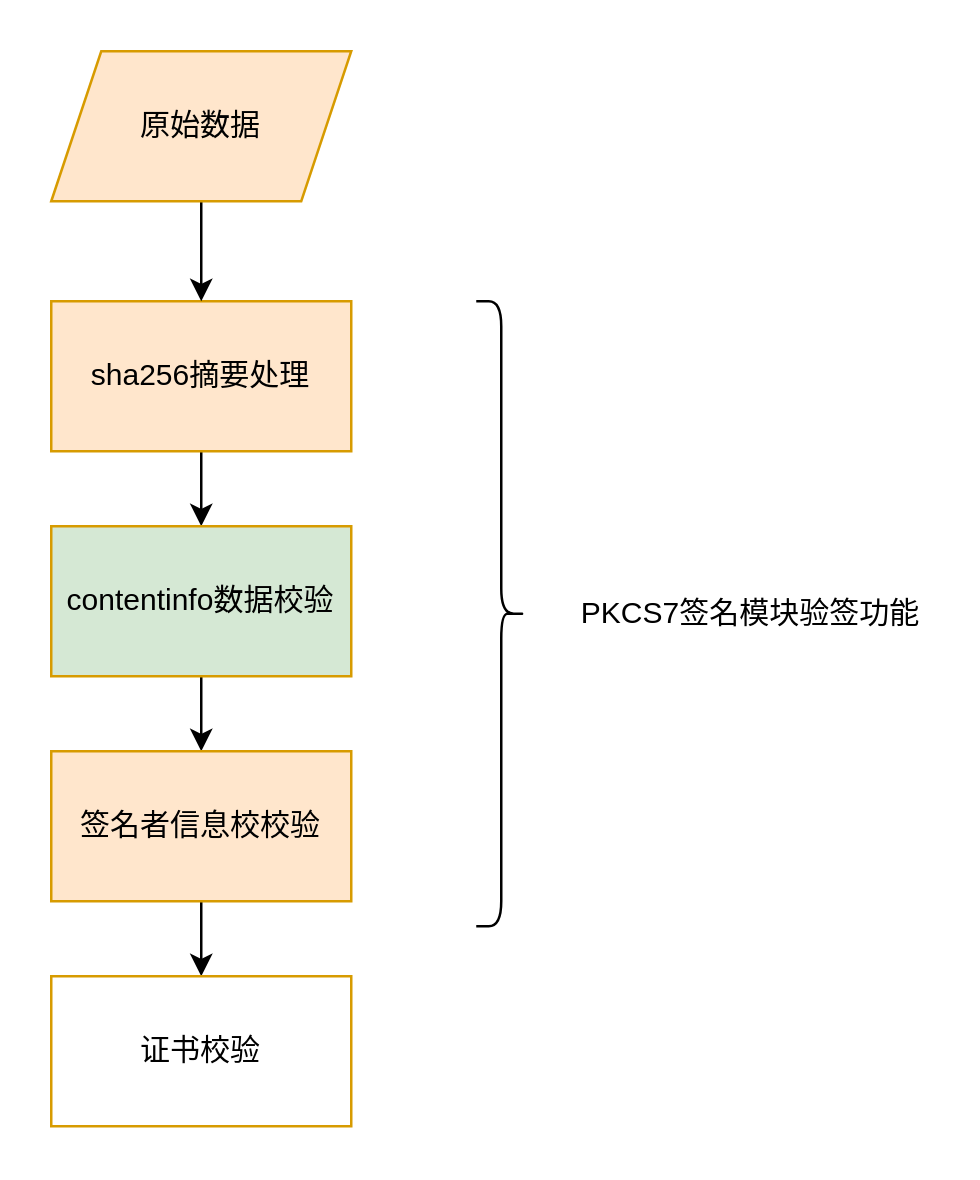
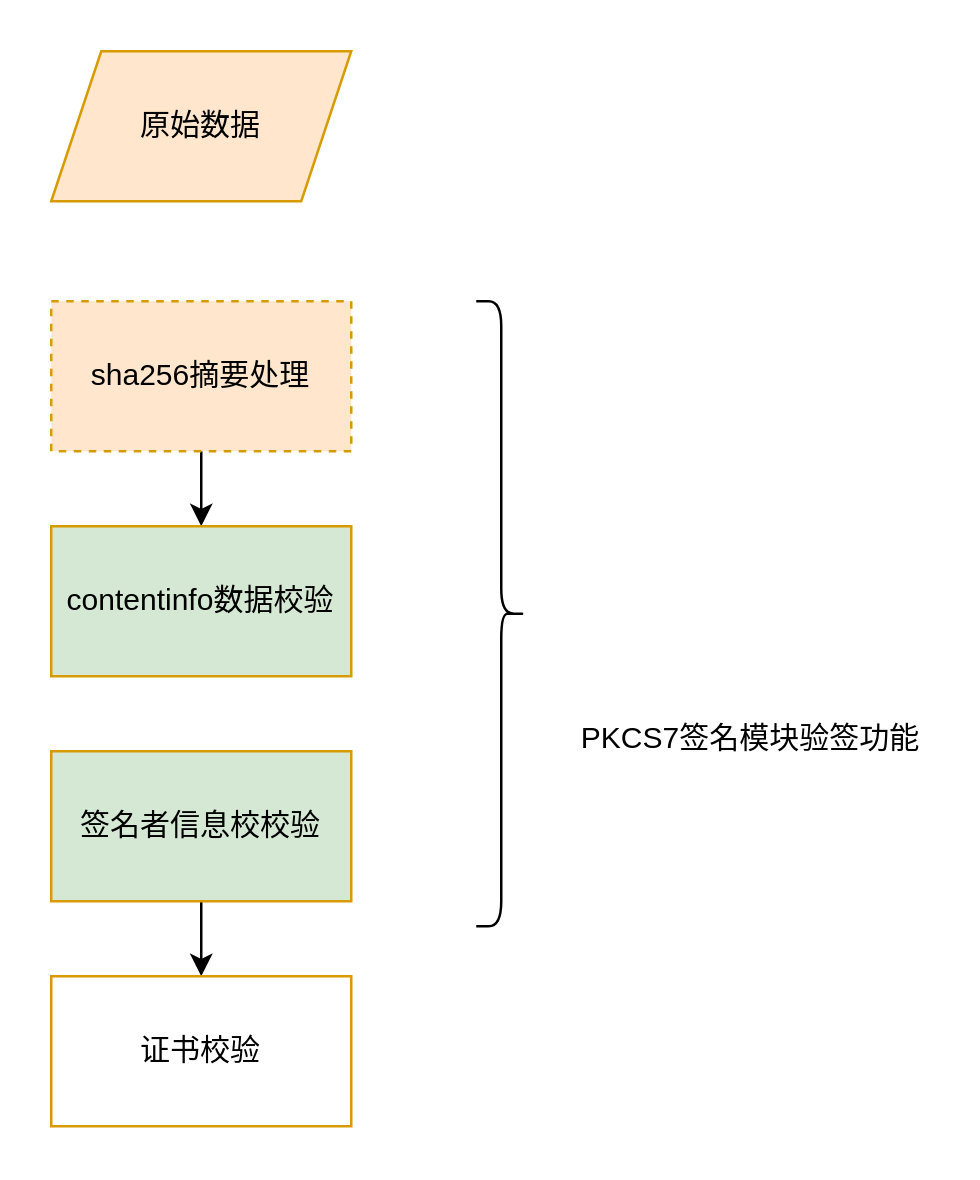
edge "原始数据" -> "sha256摘要处理": removed
node "sha256摘要处理": style solid -> dashed
node "PKCS7签名模块验签功能": moved (751, 614) -> (751, 739)
edge "contentinfo数据校验" -> "签名者信息校校验": removed
node "签名者信息校校验": fillcolor #ffe6cc -> #d5e8d4
